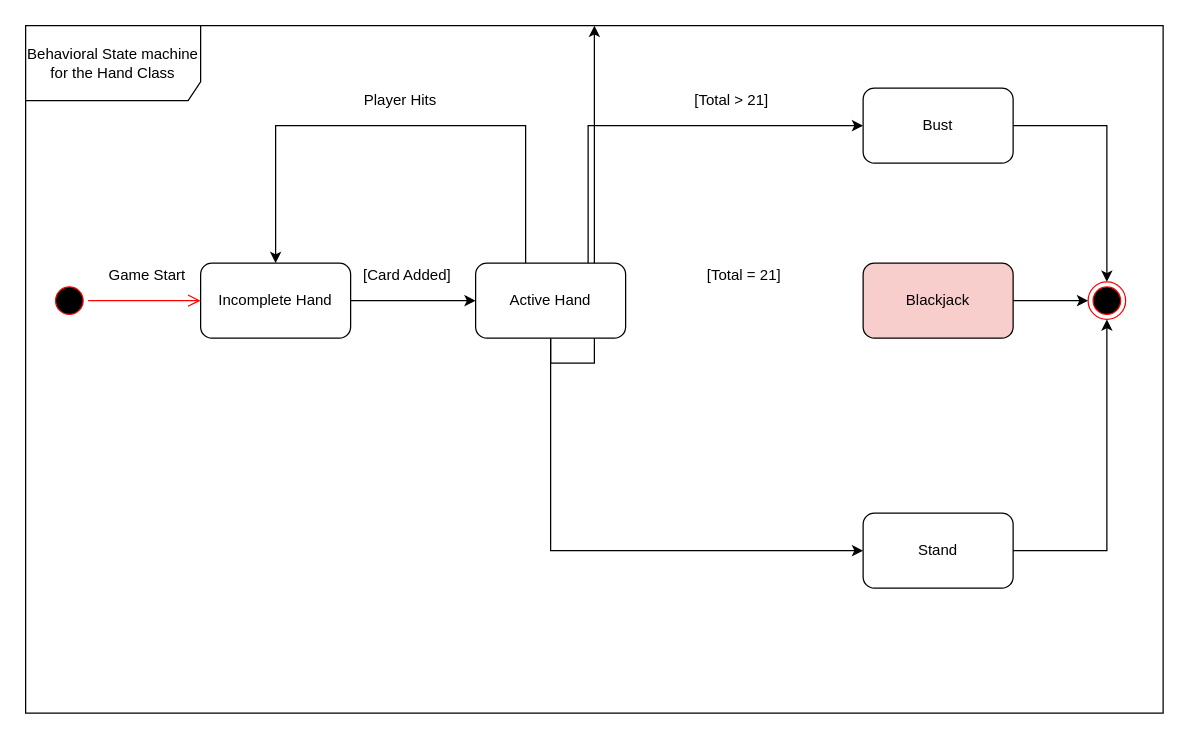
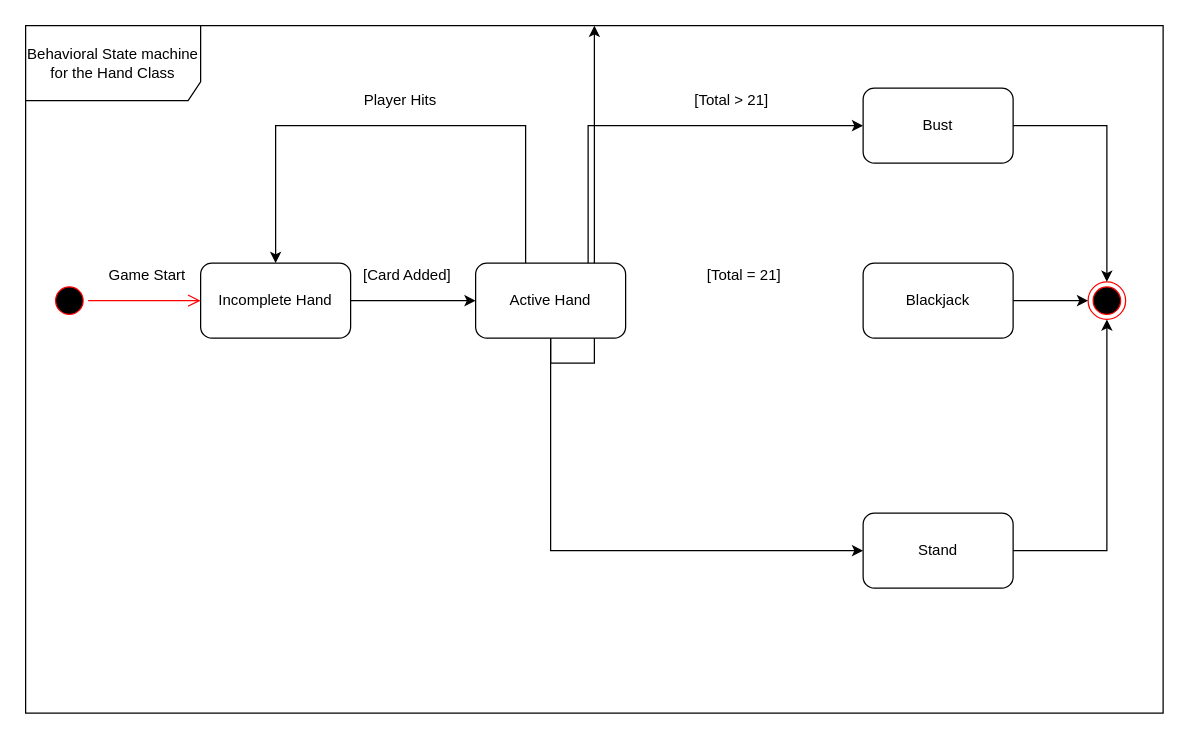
node "Blackjack": fillcolor #f8cecc -> #ffffff
